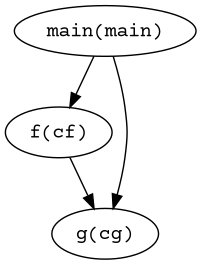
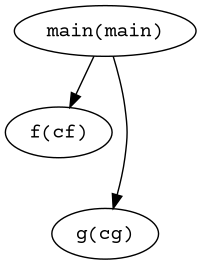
edge "f(cf)" -> "g(cg)": removed
